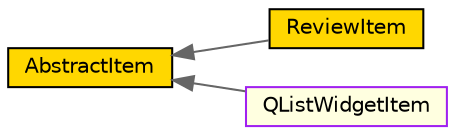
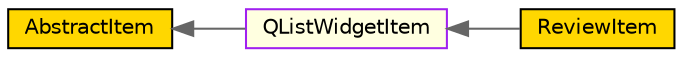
edge "ReviewItem" -> "AbstractItem": now "ReviewItem" -> "QListWidgetItem"
